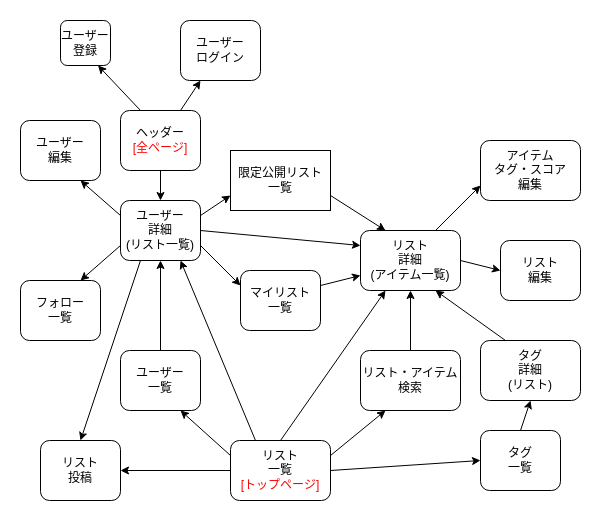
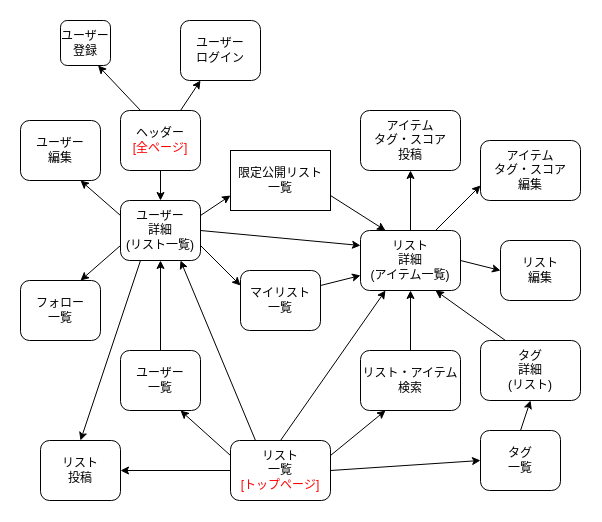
node "アイテム タグ・スコア 投稿": added
edge "リスト 詳細 (アイテム一覧)" -> "アイテム タグ・スコア 投稿": added
